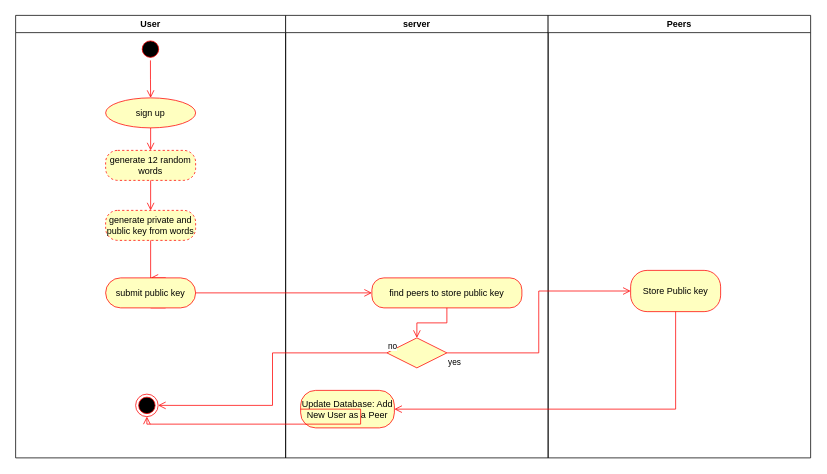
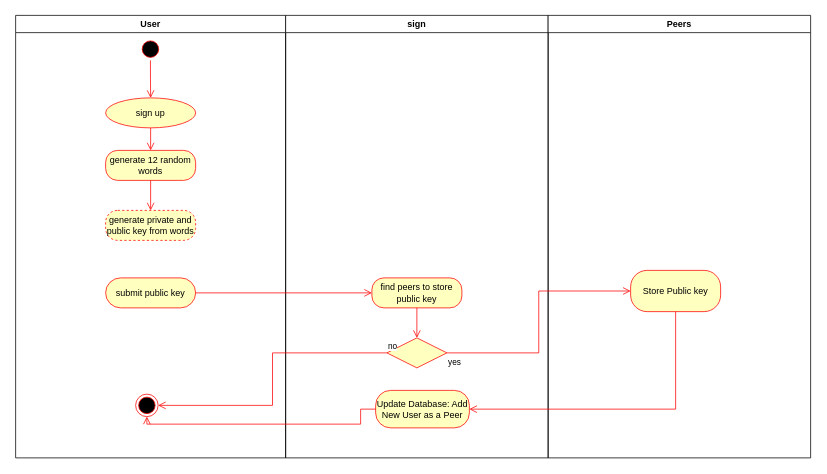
node "server": label "server" -> "sign"
node "generate 12 random words": style dashed -> solid
edge "generate private and public key from words" -> "submit public key": removed
node "find peers to store public key": size 150x30 -> 90x30
node "Update Database: Add New User as a Peer": moved (347, 409) -> (422, 409)
